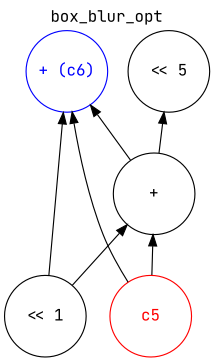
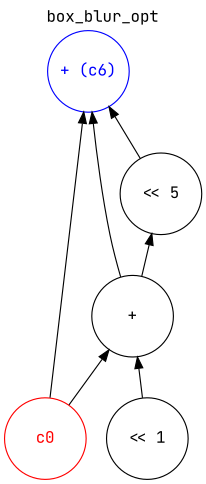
edge "<< 1" -> "+ (c6)": now "<< 5" -> "+ (c6)"
node "c5": label "c5" -> "c0"
